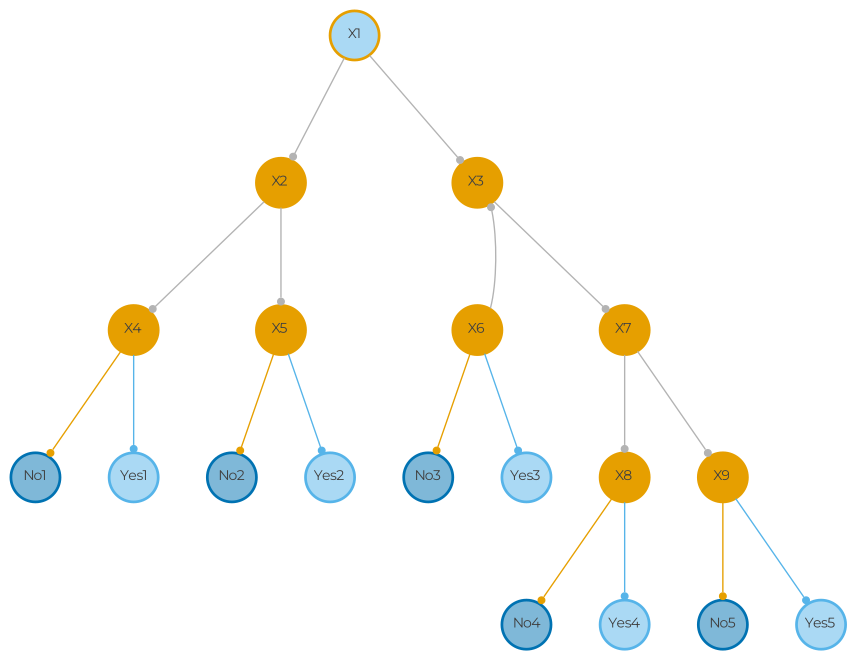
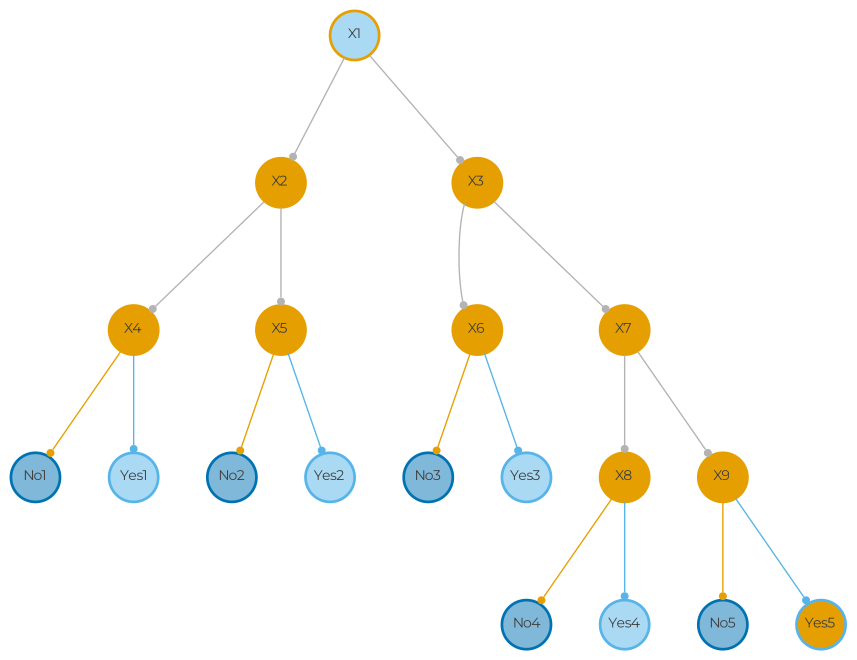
edge "X6" -> "X3": reversed
node "Yes5": fillcolor #56b4e980 -> #e69f00
